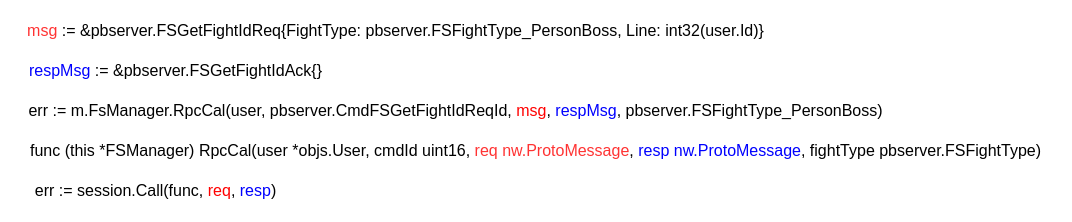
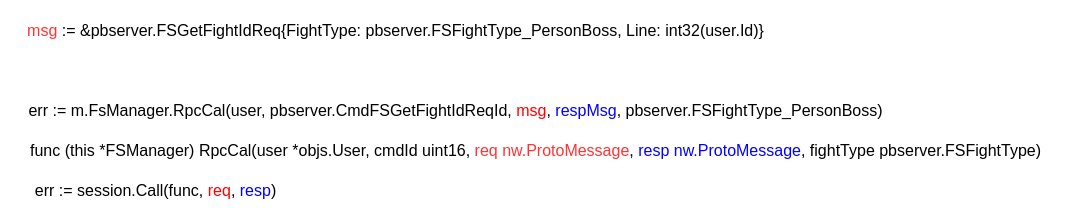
node "respMsg := &pbserver.FSGetFightIdAck{}": removed
